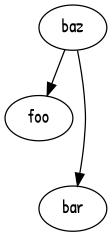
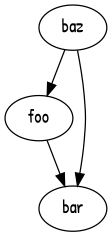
edge "foo" -> "bar": added
